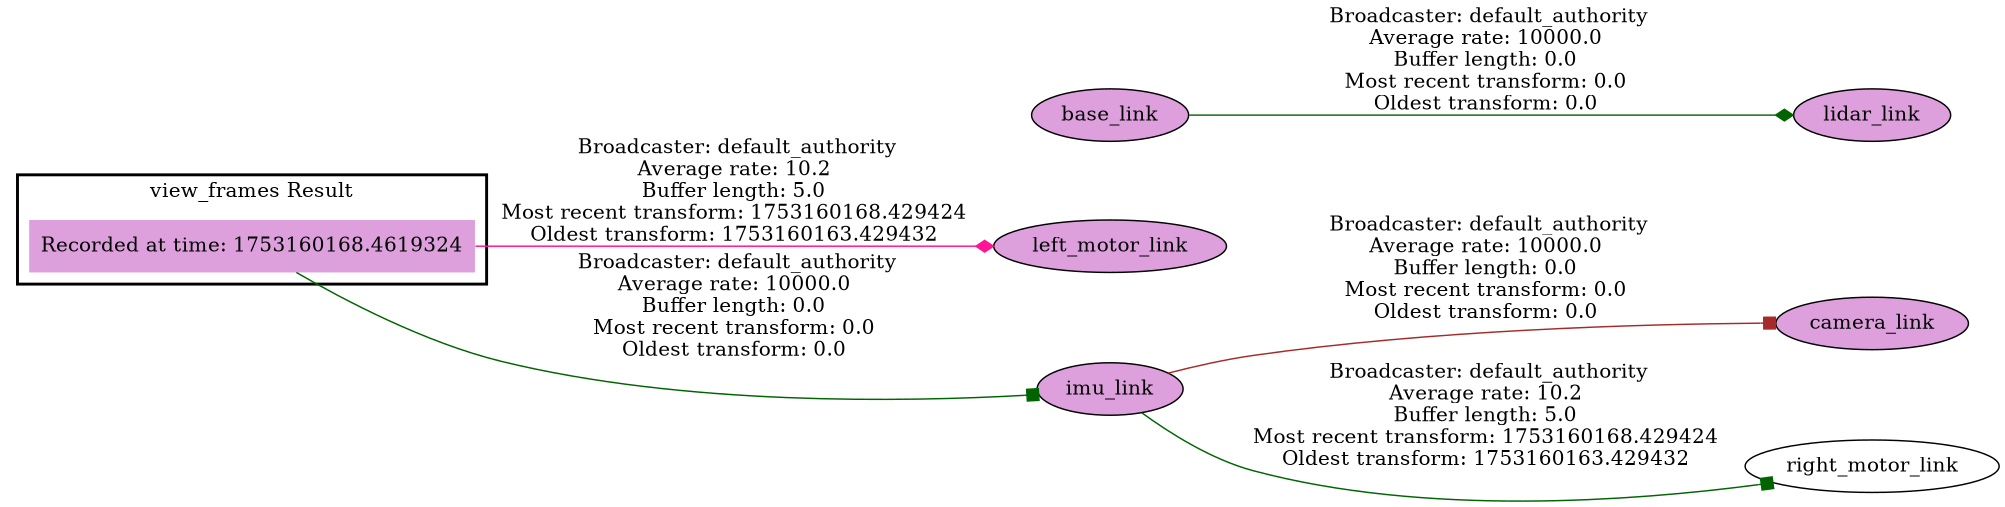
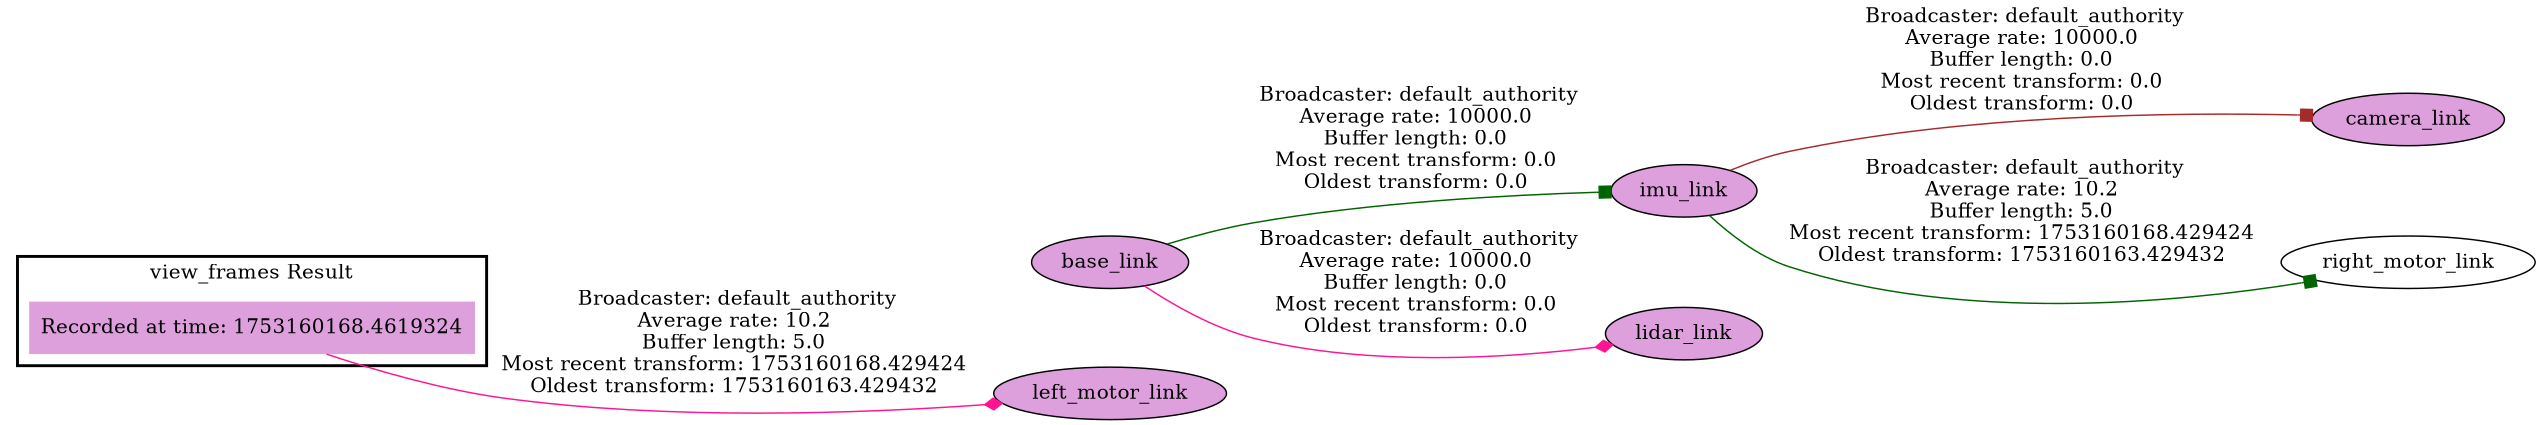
edge "base_link" -> "lidar_link": color darkgreen -> deeppink
edge "Recorded at time: 1753160168.4619324" -> "imu_link": now "base_link" -> "imu_link"
